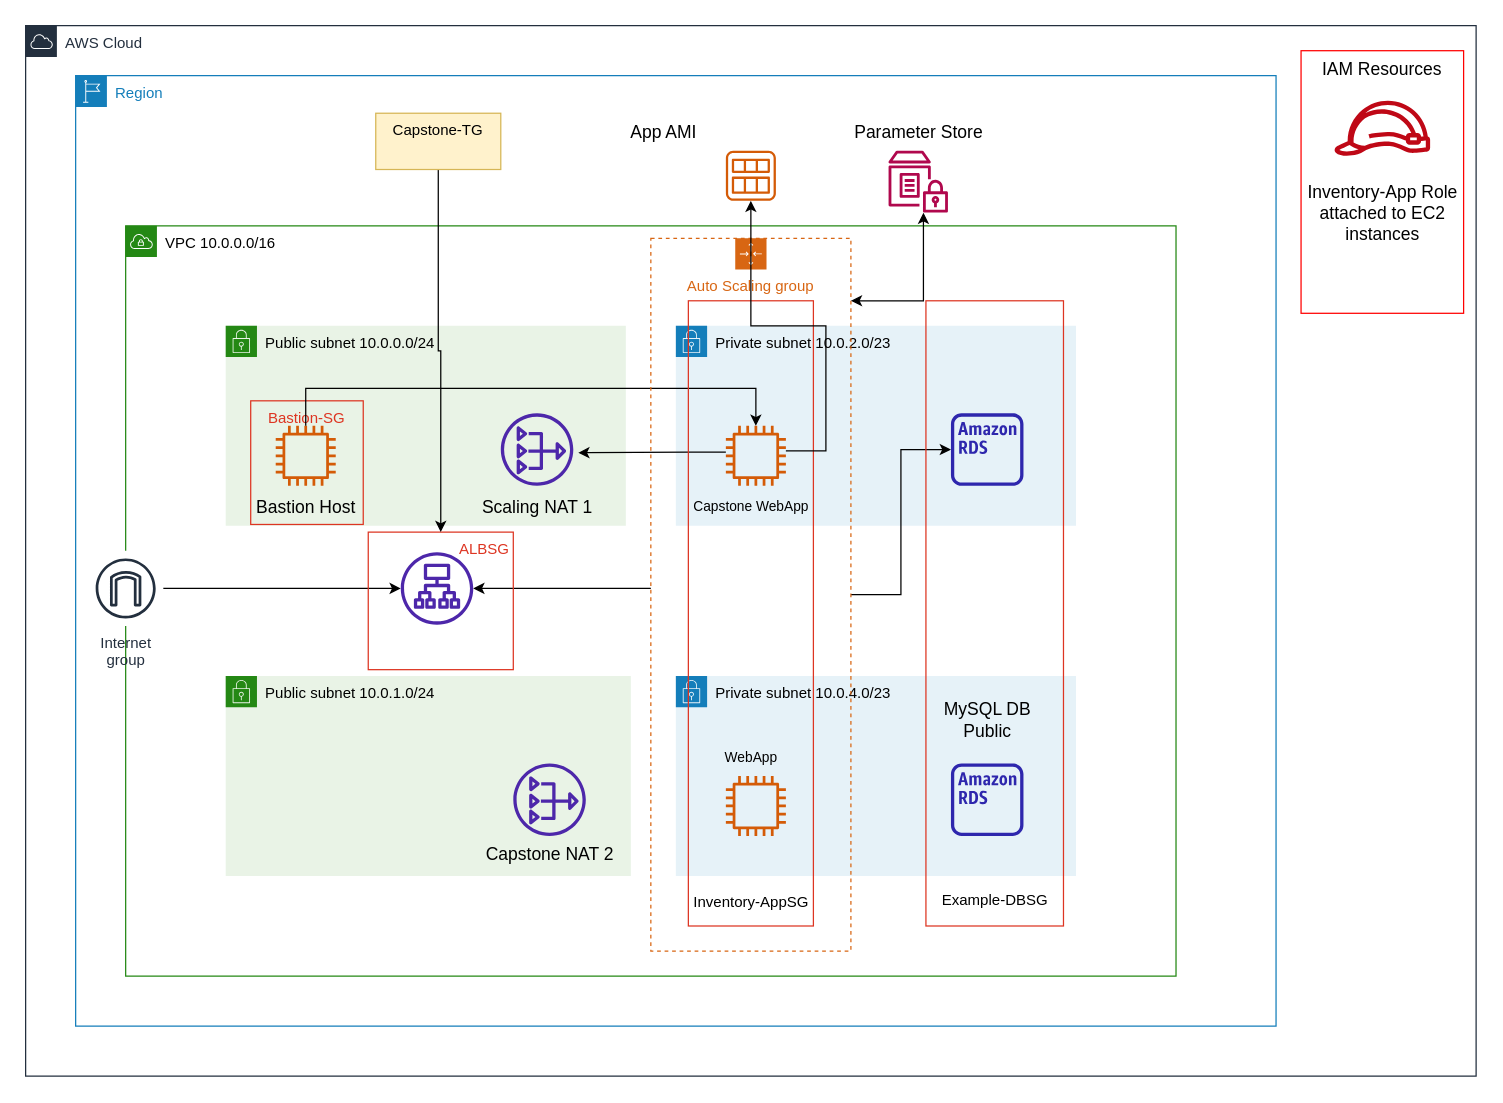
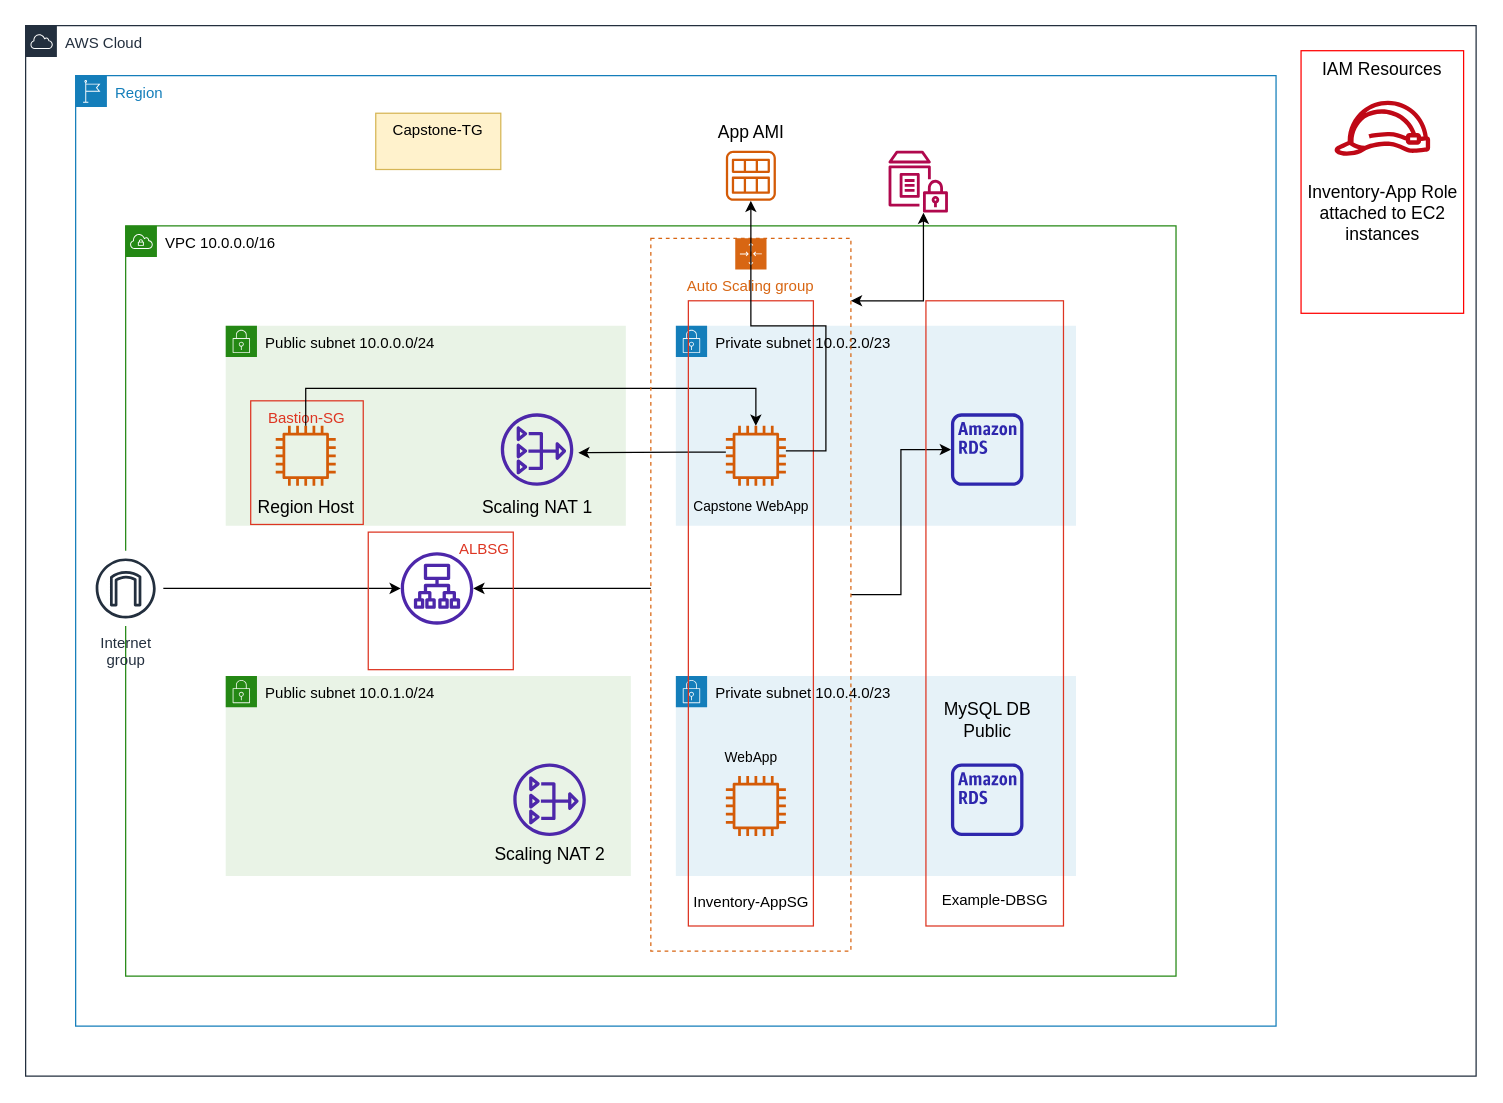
node "App AMI": moved (663, 132) -> (751, 132)
node "Parameter Store": removed
edge "Capstone-TG" -> "ALBSG": removed
node "Bastion Host": label "Bastion Host" -> "Region Host"
node "Capstone NAT 2": label "Capstone NAT 2" -> "Scaling NAT 2"
